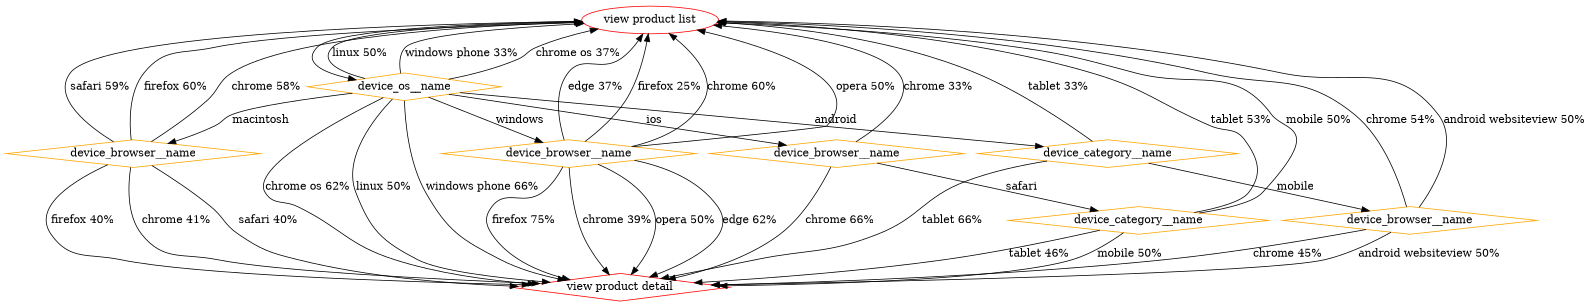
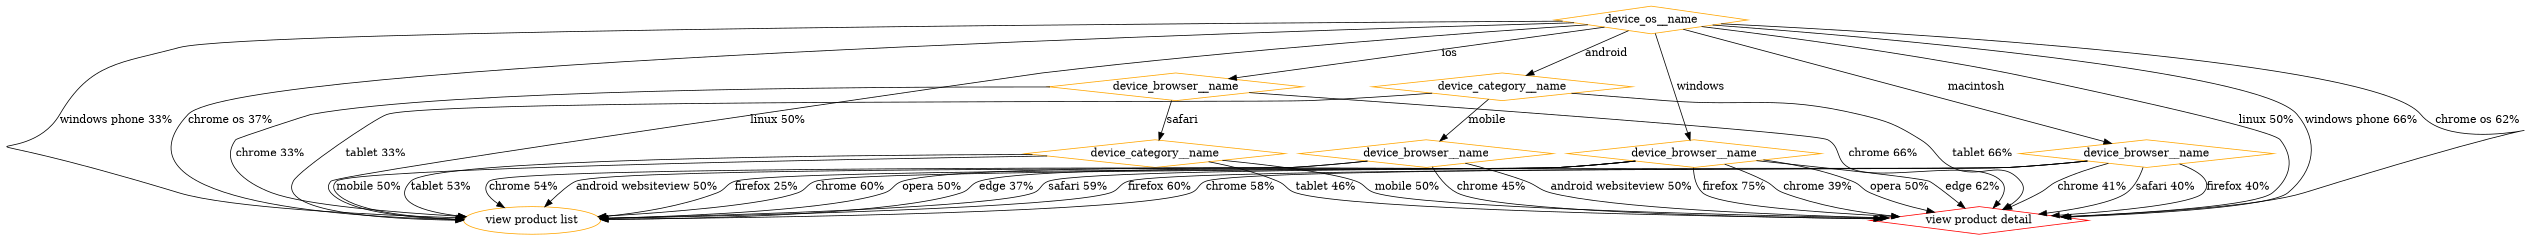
node "view product list": color red -> orange
edge "view product list" -> "device_os__name": removed
